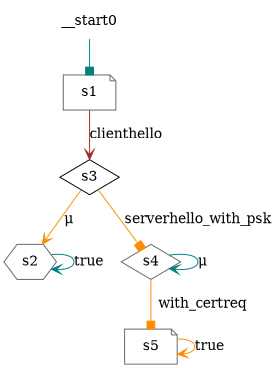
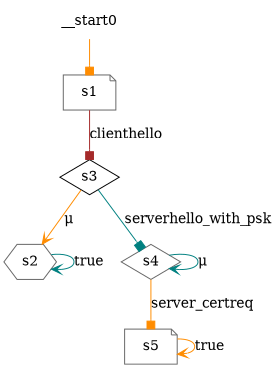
edge "__start0" -> "s1": color teal -> darkorange
edge "s1" -> "s3": arrowhead vee -> box
edge "s3" -> "s4": color darkorange -> teal
edge "s4" -> "s5": label "with_certreq" -> "server_certreq"
